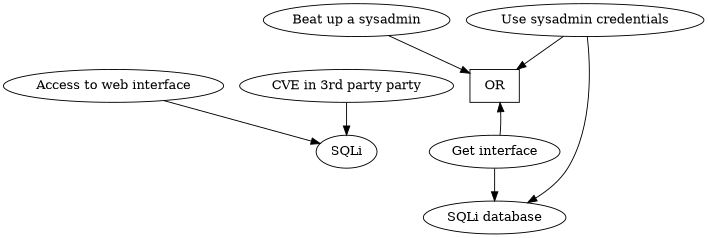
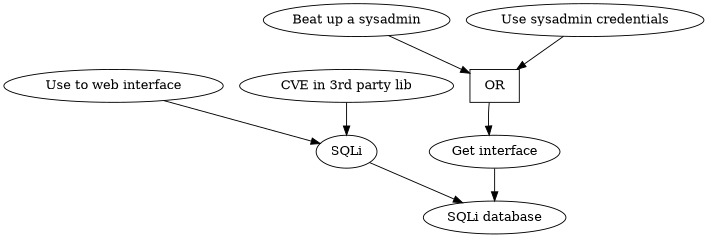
node "Access to web interface": label "Access to web interface" -> "Use to web interface"
node "CVE in 3rd party party": label "CVE in 3rd party party" -> "CVE in 3rd party lib"
edge "Get interface" -> "OR": reversed
edge "Use sysadmin credentials" -> "SQLi database": now "SQLi" -> "SQLi database"
